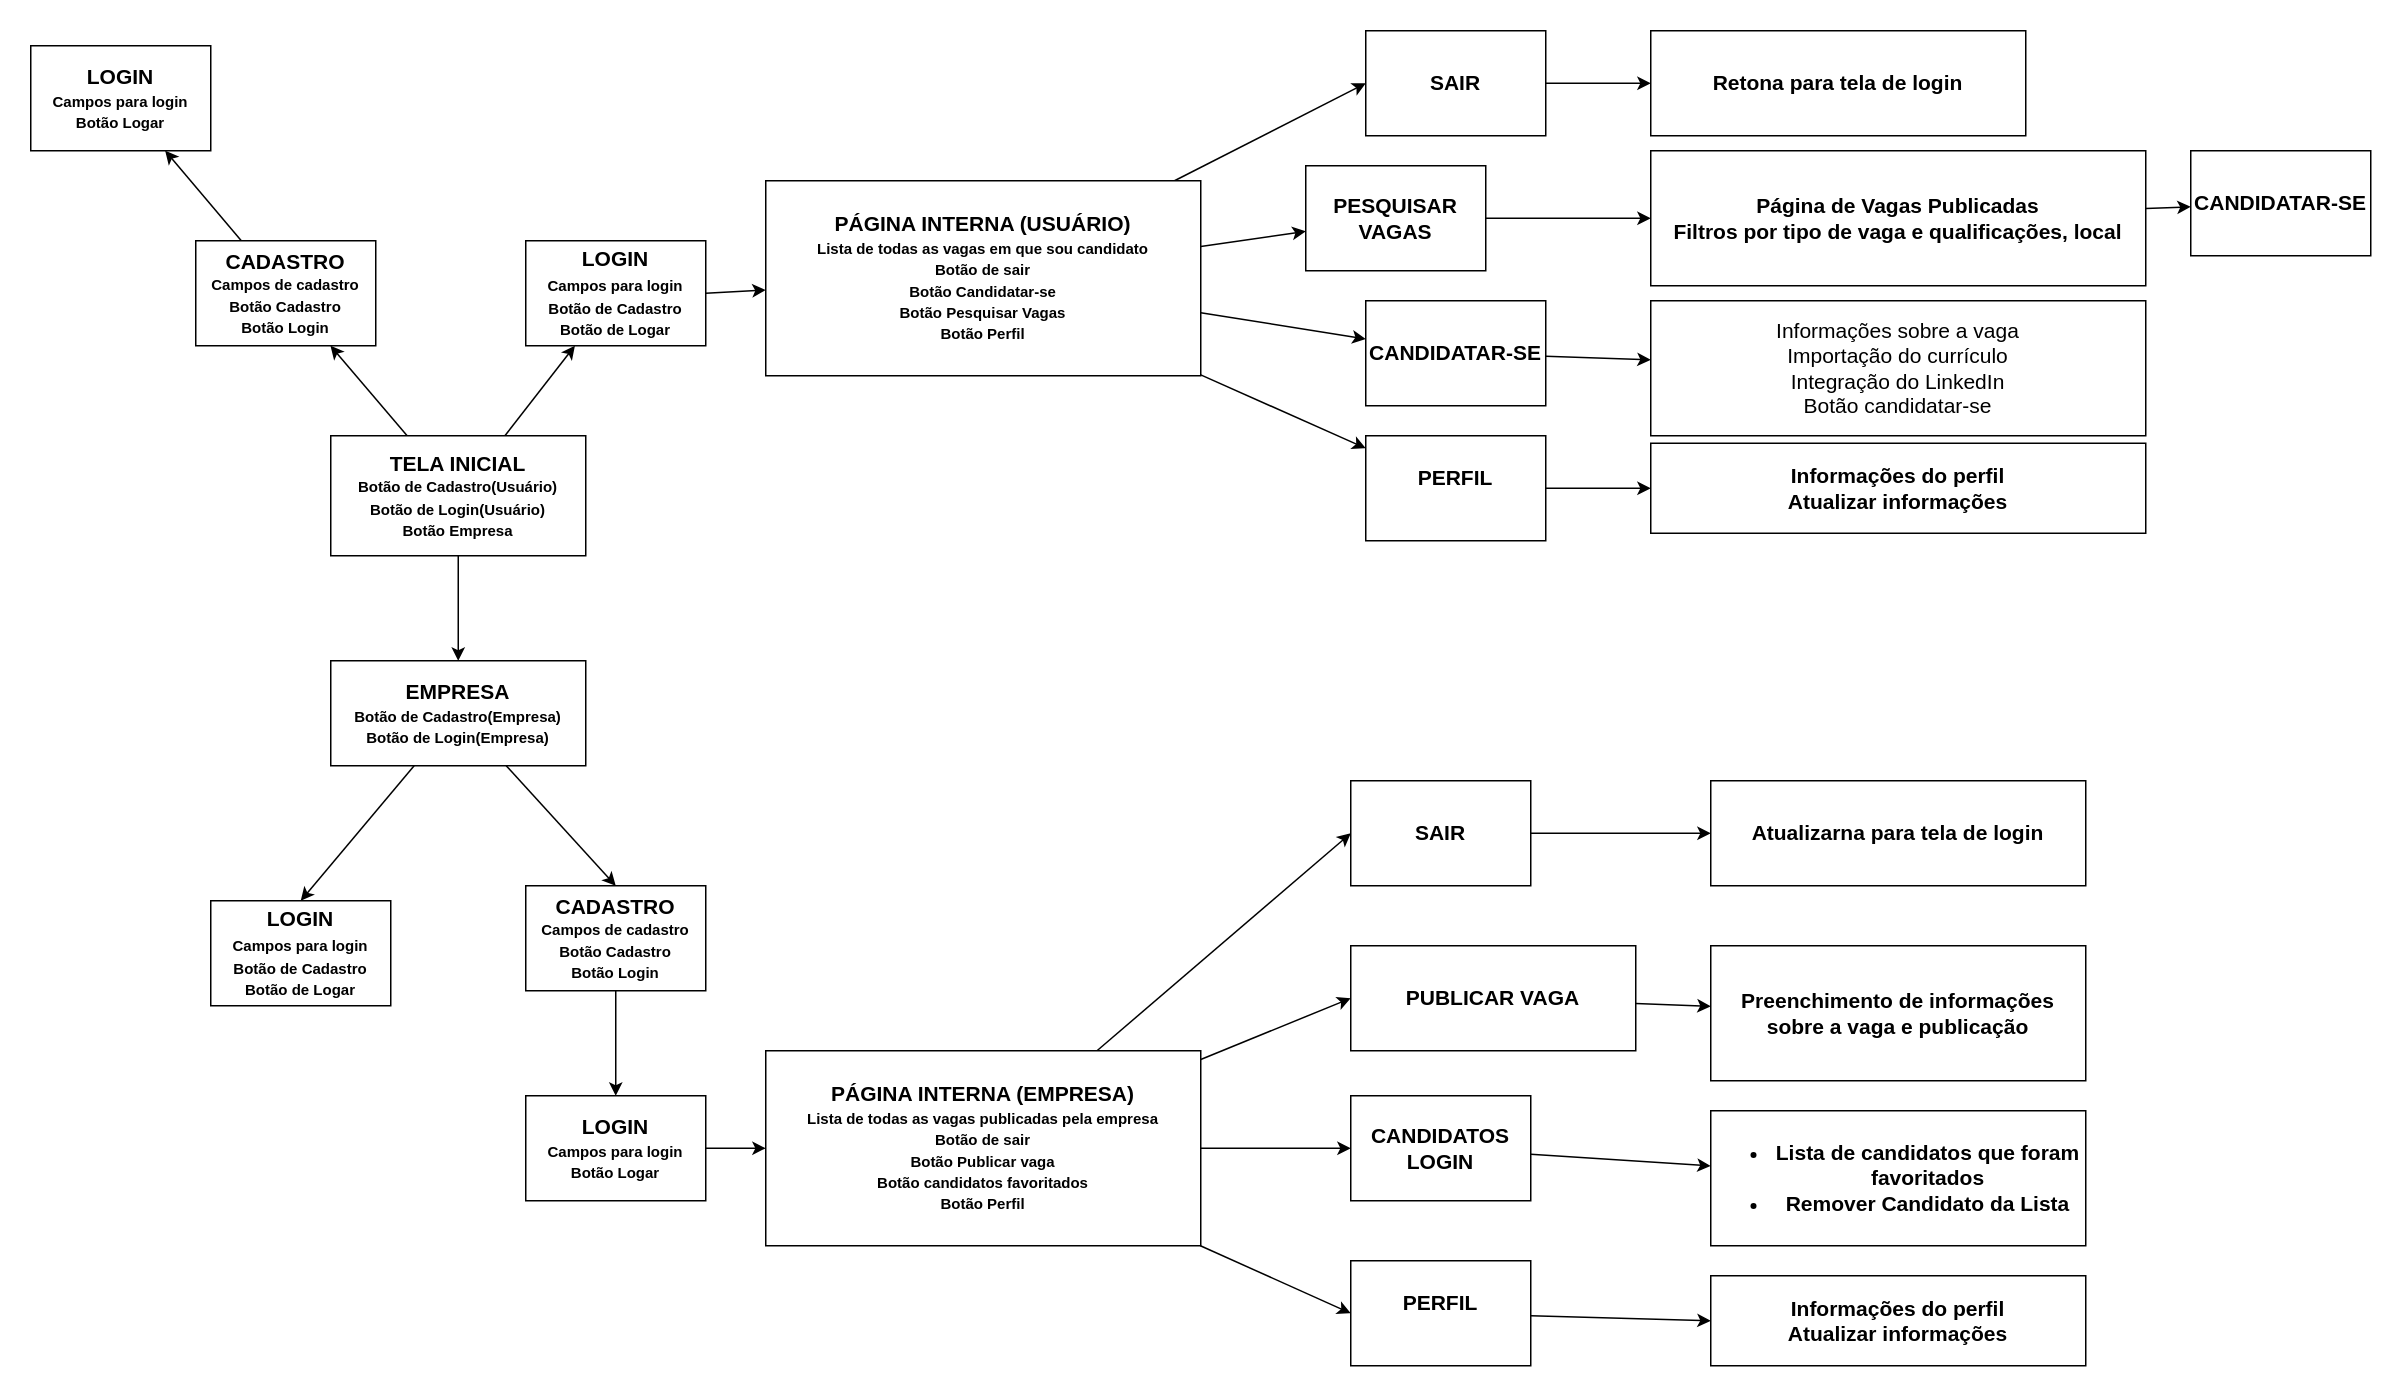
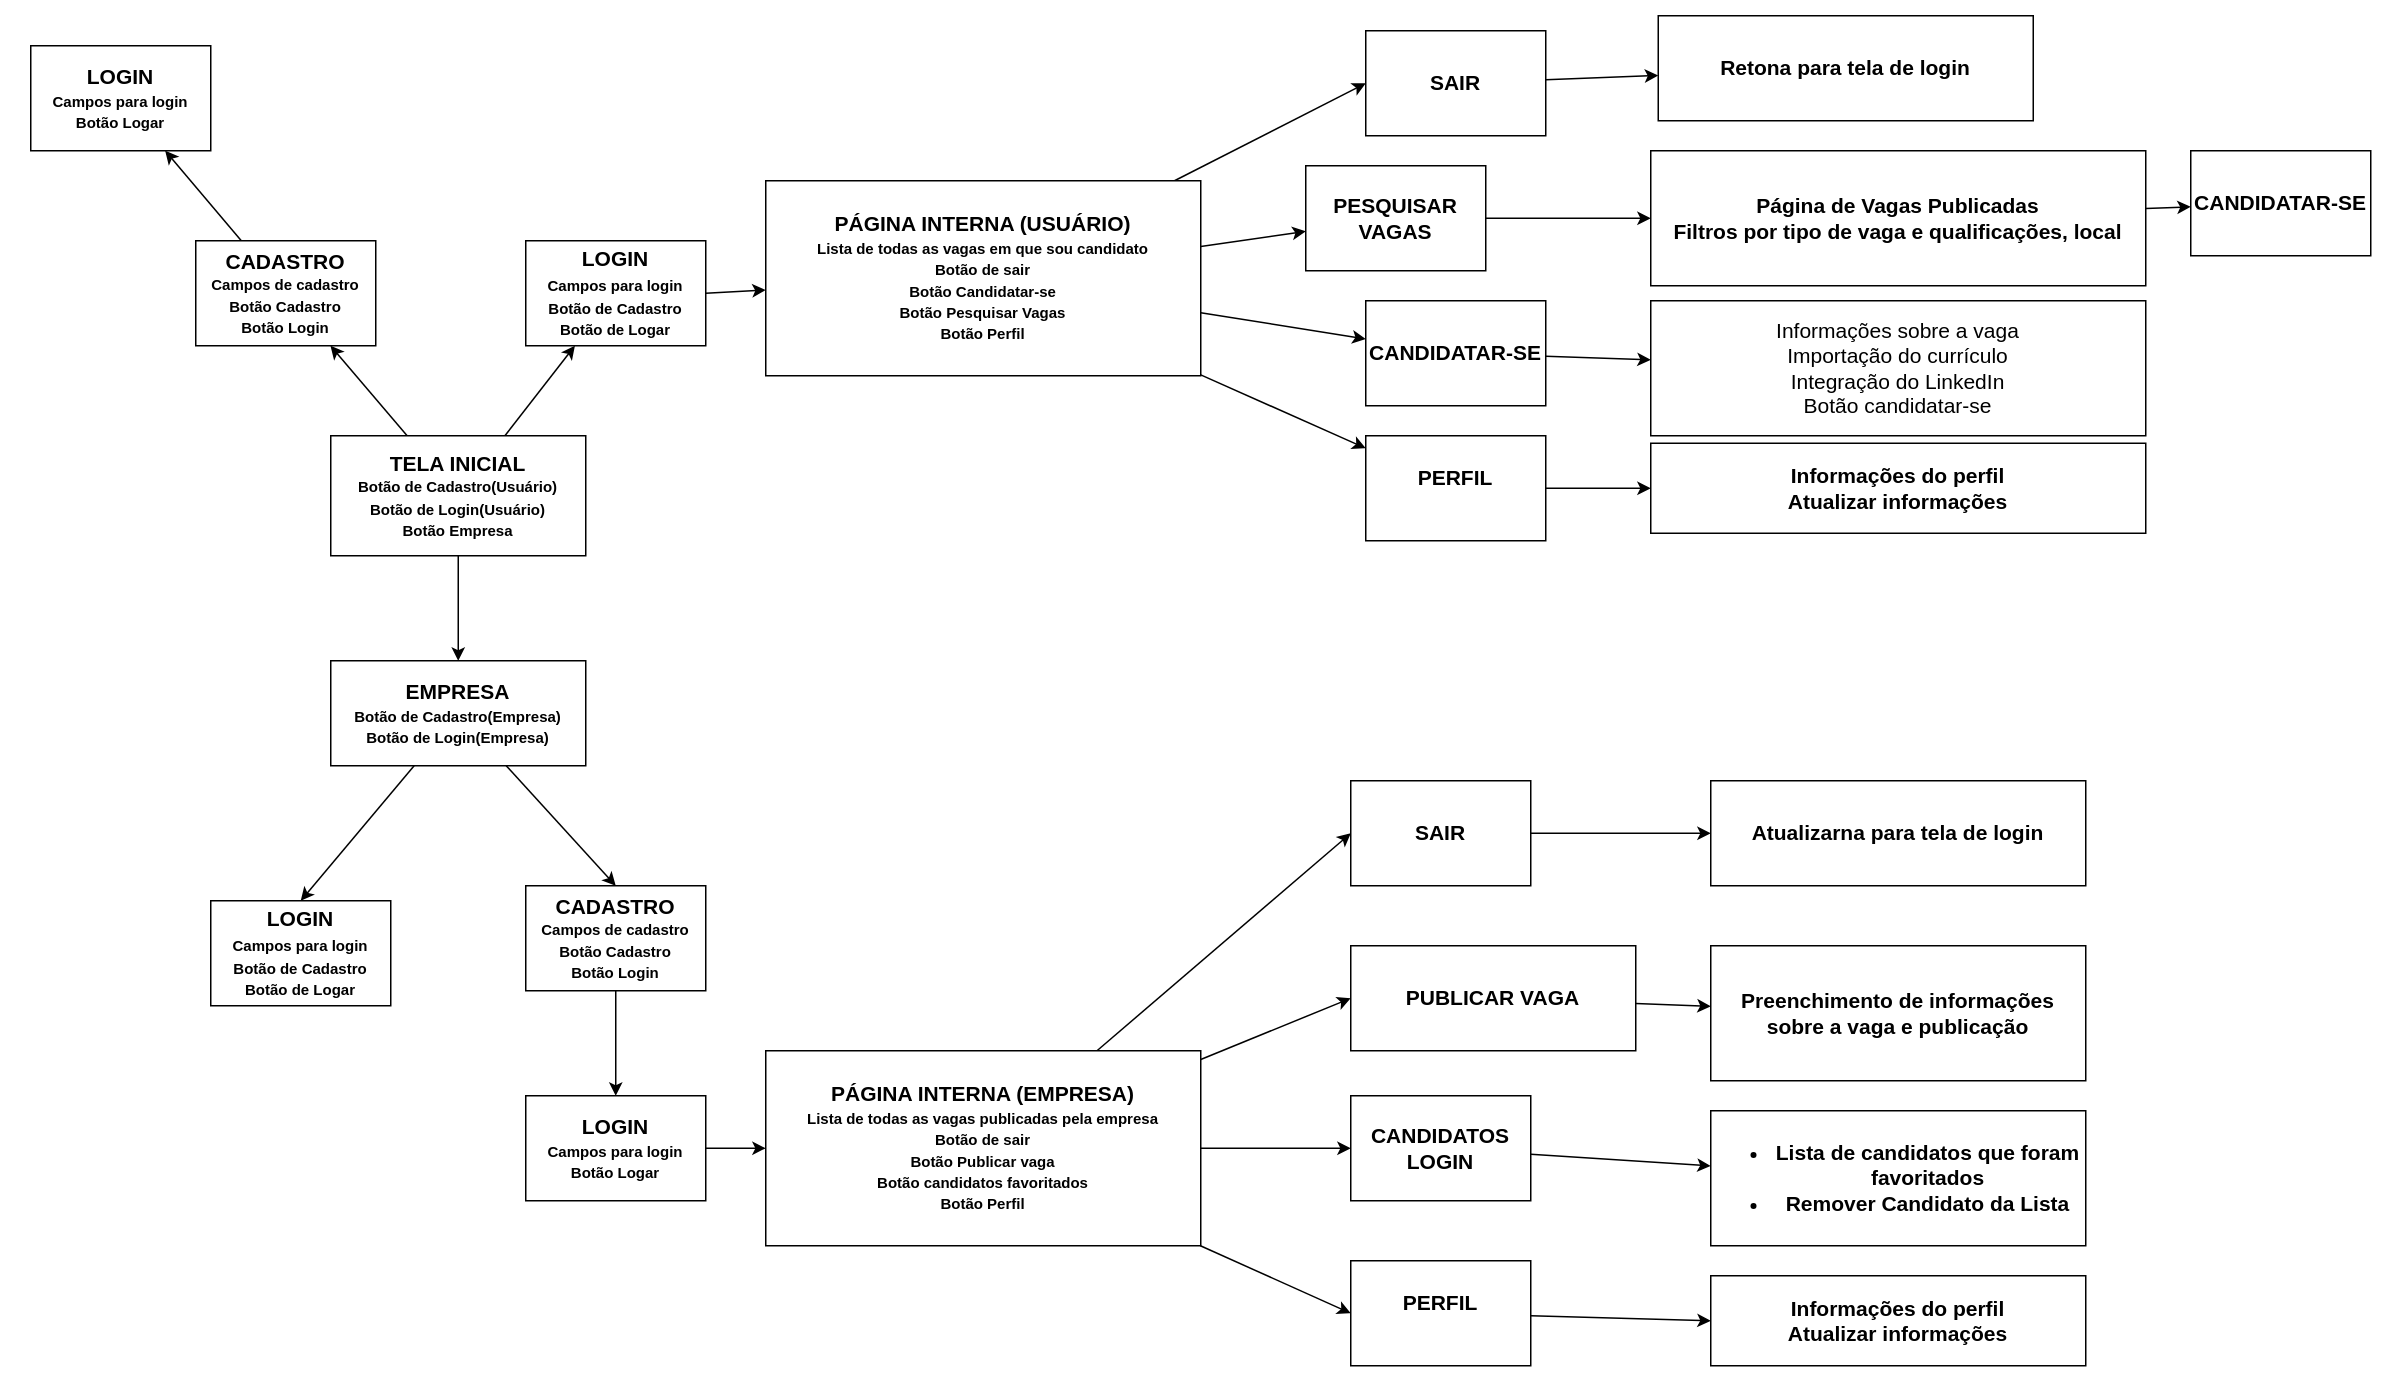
node "Retona para tela de login": moved (1838, 83) -> (1846, 68)
